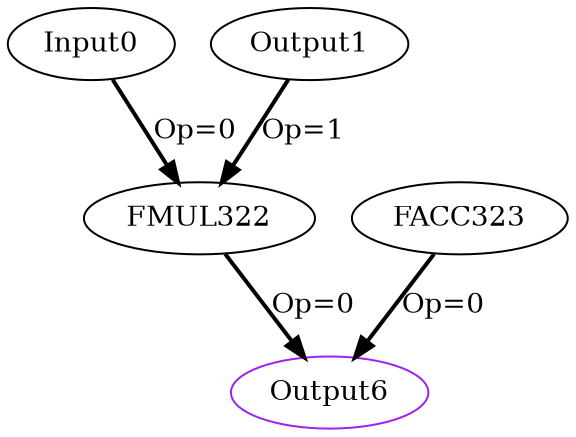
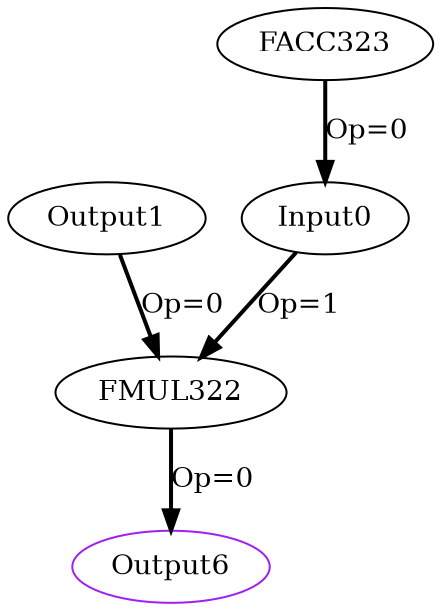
edge "Input0" -> "FMUL322": label "Op=0" -> "Op=1"
edge "Output1" -> "FMUL322": label "Op=1" -> "Op=0"
edge "FACC323" -> "Output6": now "FACC323" -> "Input0"
